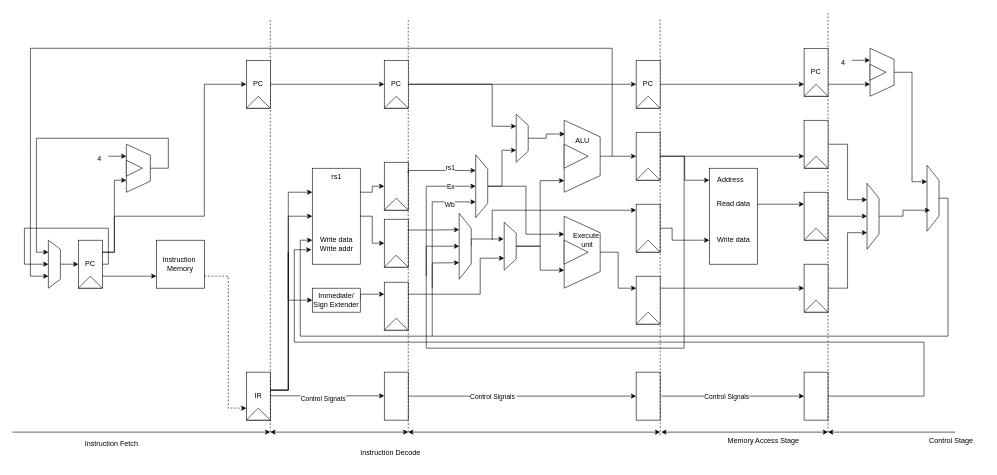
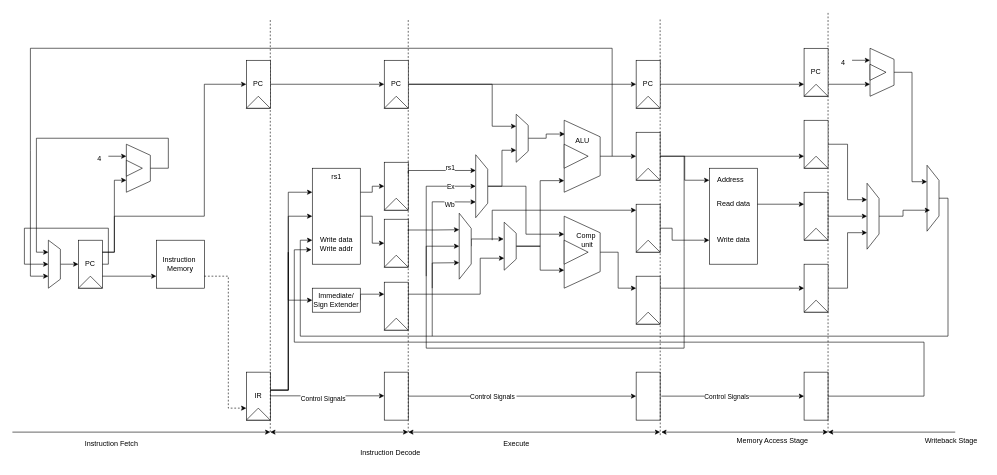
node "Execute unit": label "Execute unit" -> "Comp unit"
node "Memory Access Stage": moved (764, 441) -> (773, 441)
node "Control Stage": label "Control Stage" -> "Writeback Stage"
node "Execute": added
